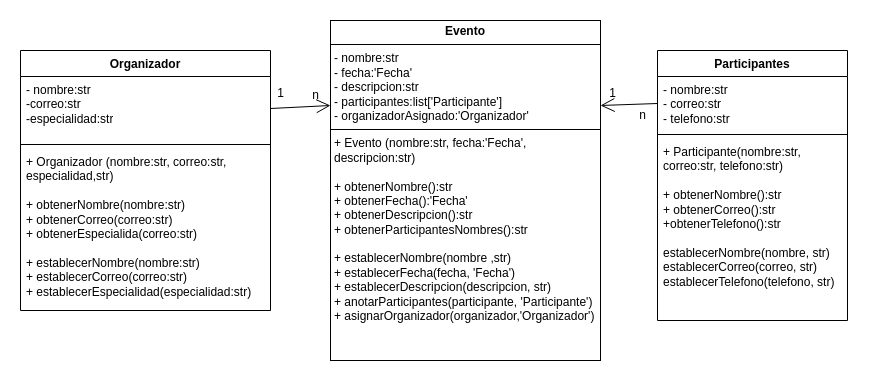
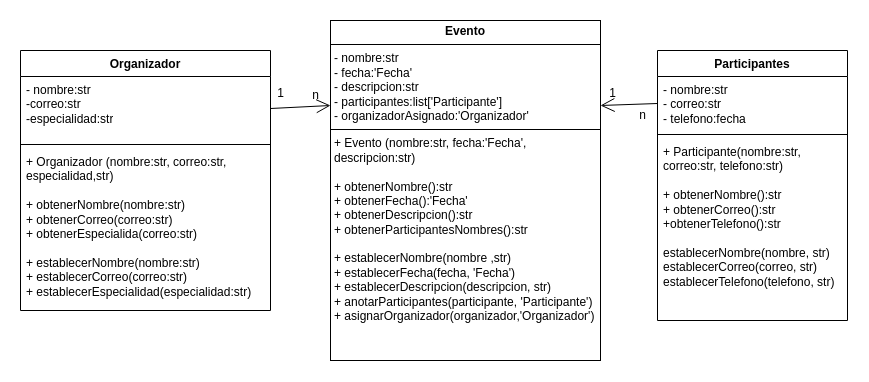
node "- nombre:str - correo:str - telefono:str": label "- nombre:str - correo:str - telefono:str" -> "- nombre:str - correo:str - telefono:fecha"
